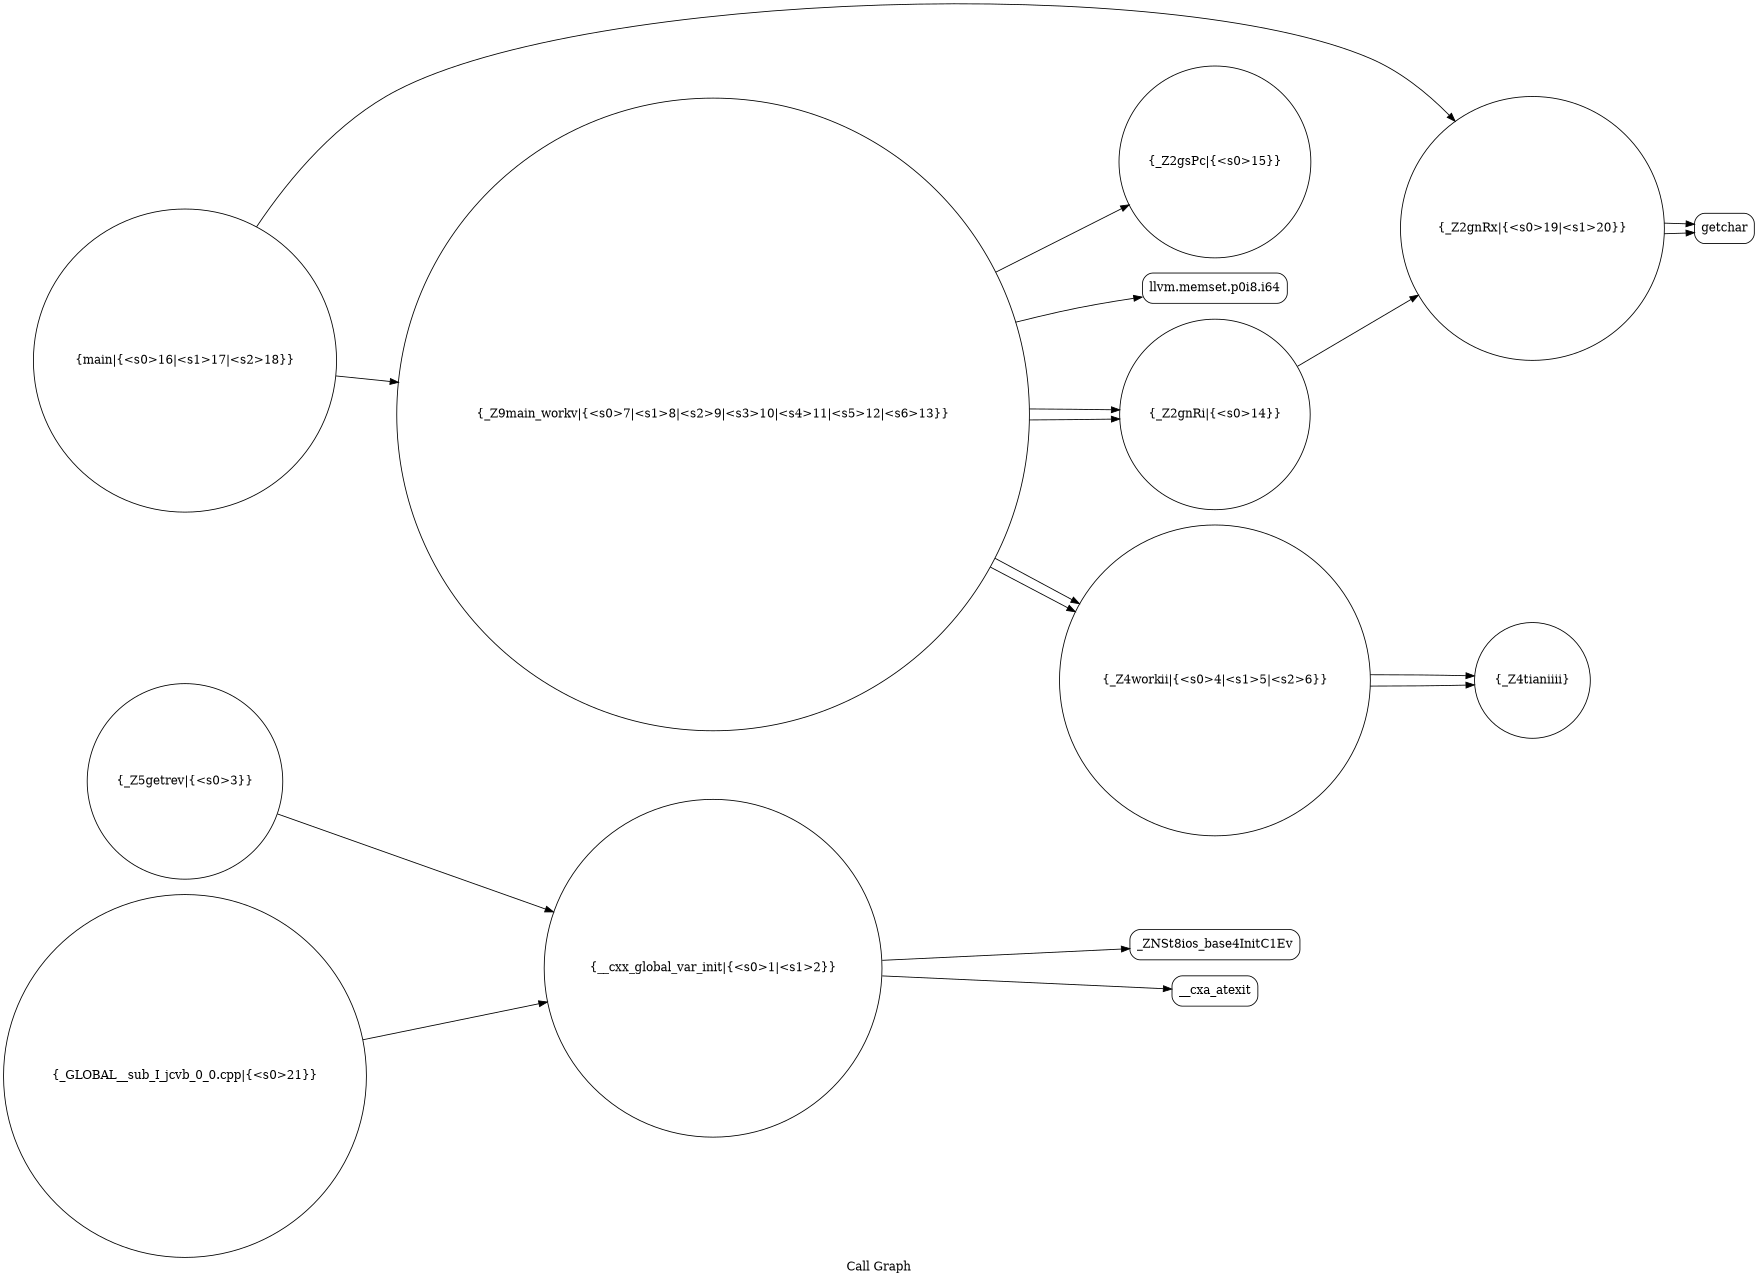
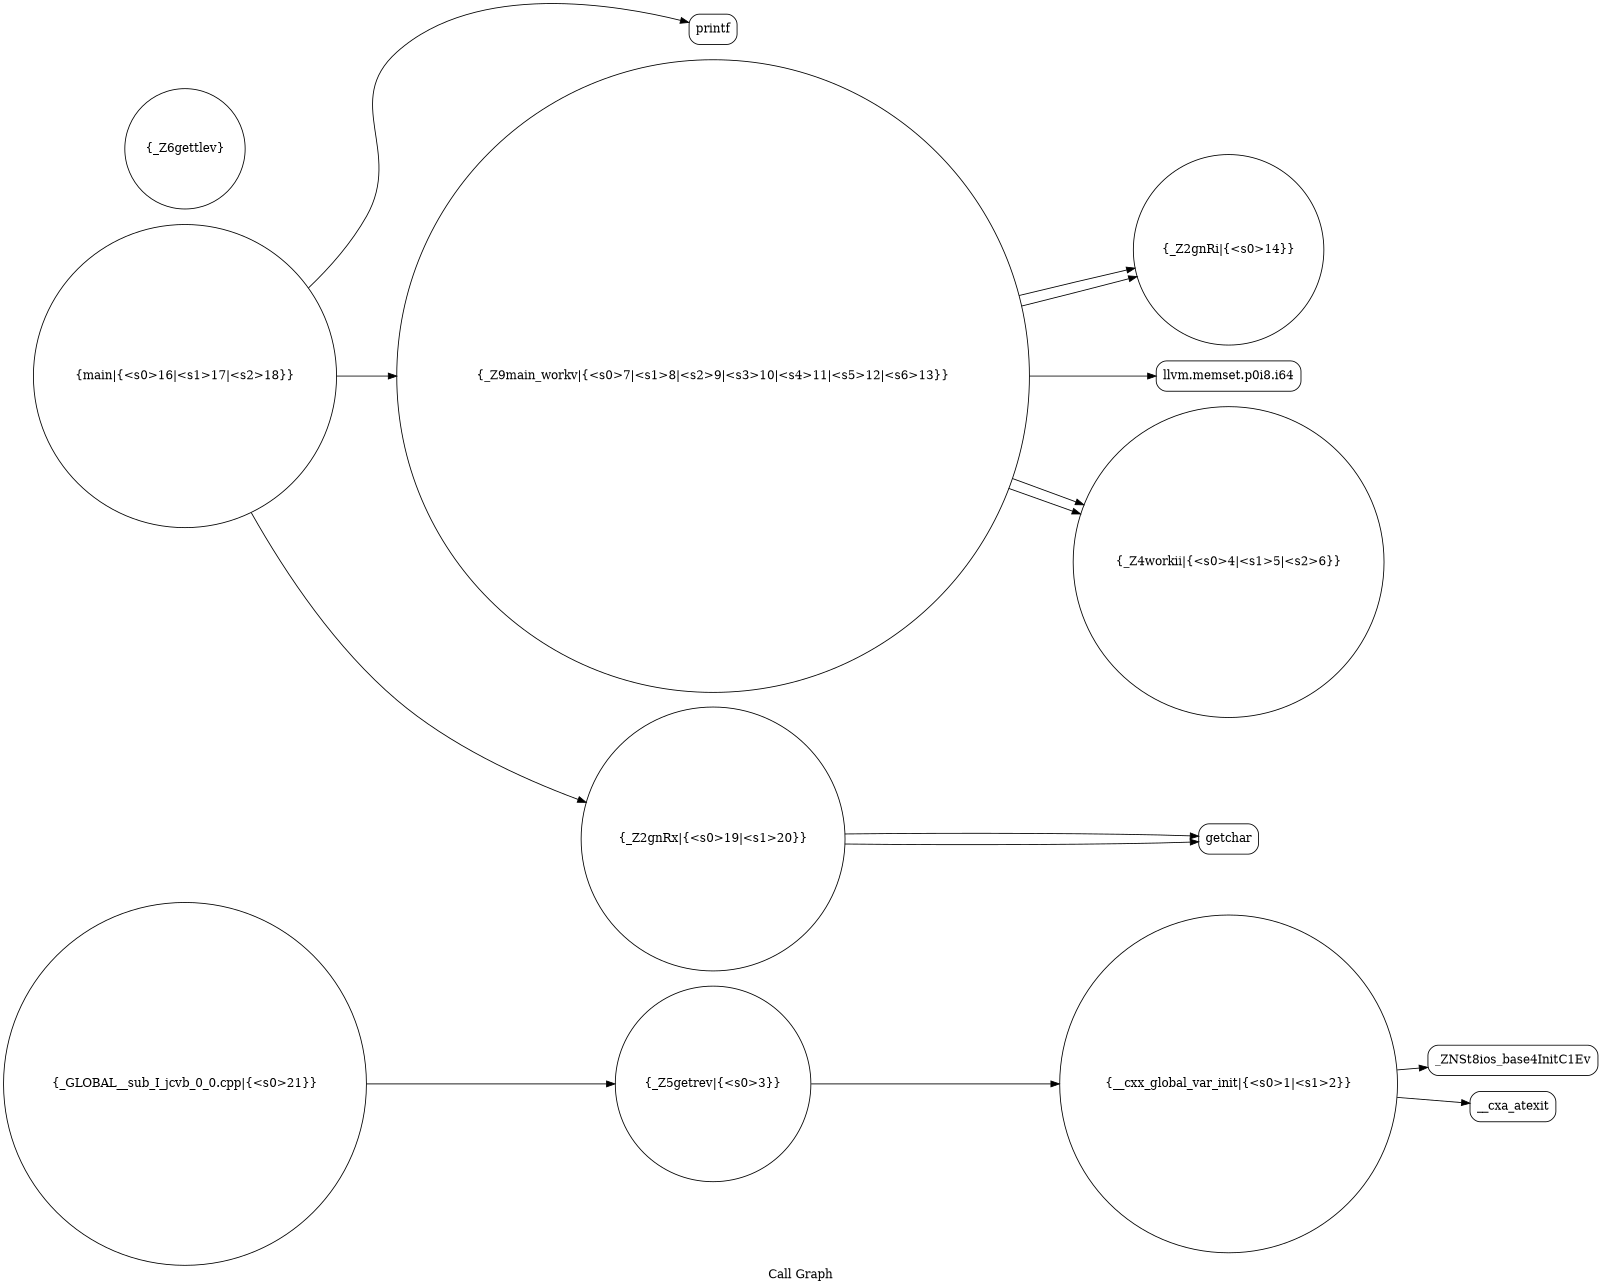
node "printf": added
node "{_Z6gettlev}": added
node "{_Z2gsPc|{<s0>15}}": removed
edge "{_Z2gnRi|{<s0>14}}" -> "{_Z2gnRx|{<s0>19|<s1>20}}": removed
node "{_Z4tianiiii}": removed
edge "{_GLOBAL__sub_I_jcvb_0_0.cpp|{<s0>21}}" -> "{__cxx_global_var_init|{<s0>1|<s1>2}}": now "{_GLOBAL__sub_I_jcvb_0_0.cpp|{<s0>21}}" -> "{_Z5getrev|{<s0>3}}"
